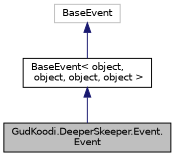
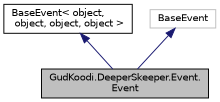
edge "BaseEvent< object, object, object, object >" -> "BaseEvent": now "GudKoodi.DeeperSkeeper.Event. Event" -> "BaseEvent"
